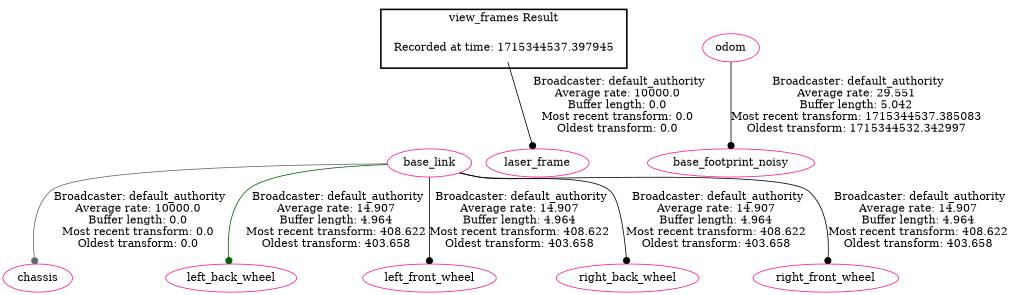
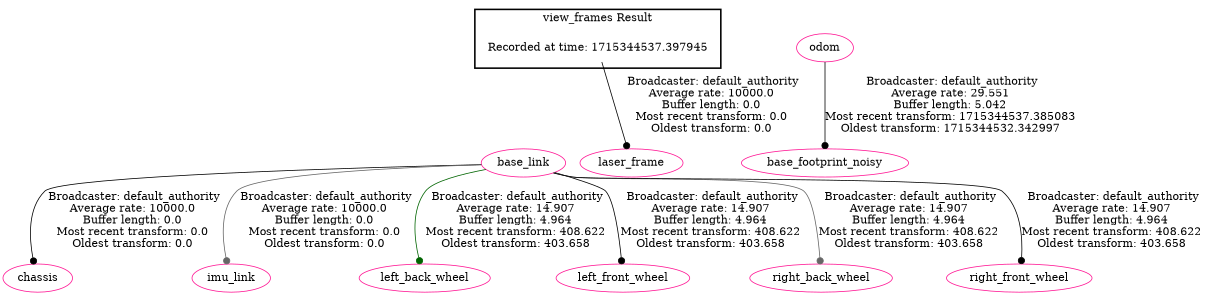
edge "base_link" -> "chassis": color gray40 -> black
edge "base_link" -> "right_back_wheel": color black -> gray40
node "imu_link": added
